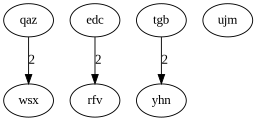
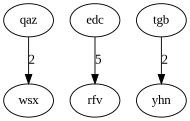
node "ujm": removed
edge "edc" -> "rfv": label "2" -> "5"
